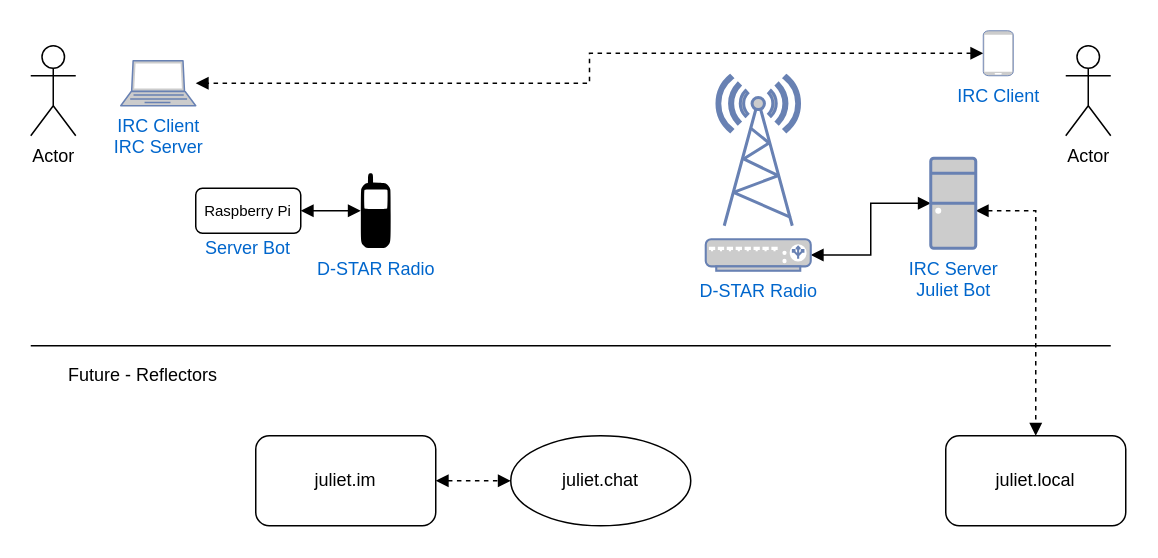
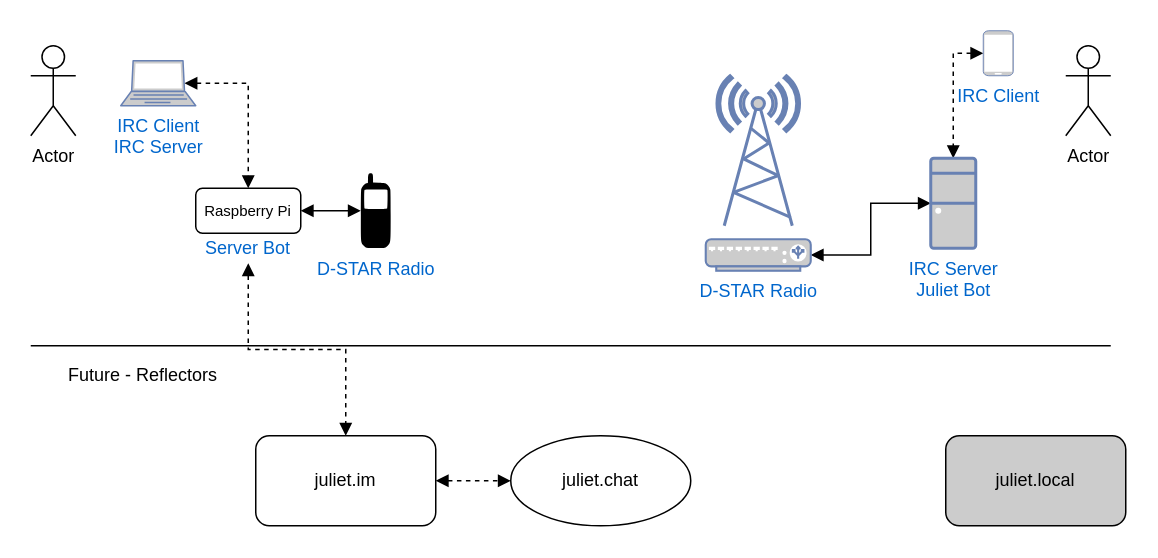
edge "IRC Client" -- "IRC Client IRC Server": now "IRC Client" -- "IRC Server Juliet Bot"
edge "IRC Client IRC Server" -- "Raspberry Pi": added
edge "IRC Server Juliet Bot" -- "juliet.local": removed
edge "Server Bot" -- "juliet.im": added
node "juliet.local": fillcolor #ffffff -> #cccccc
